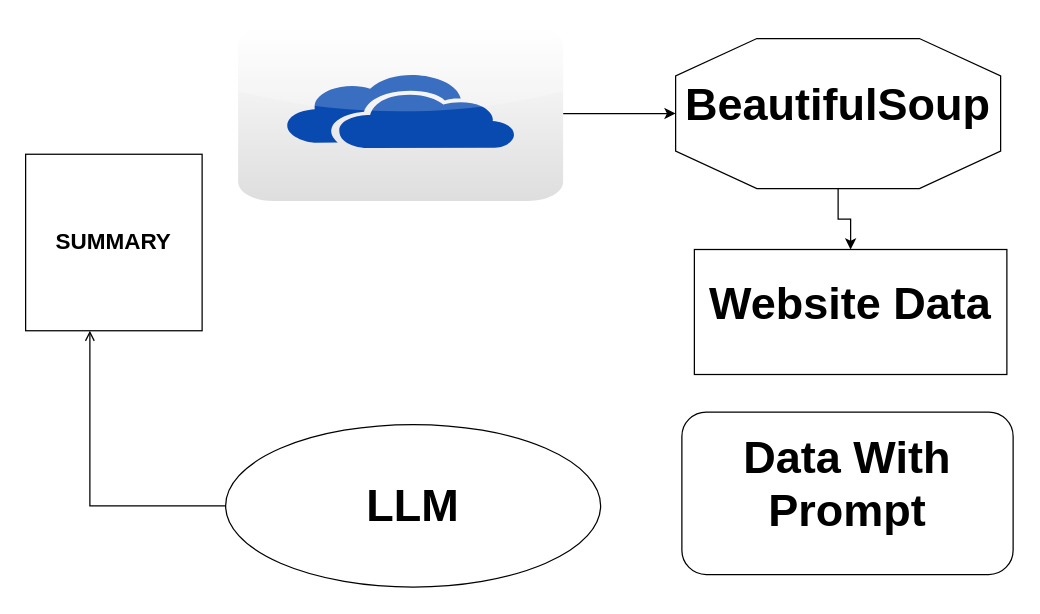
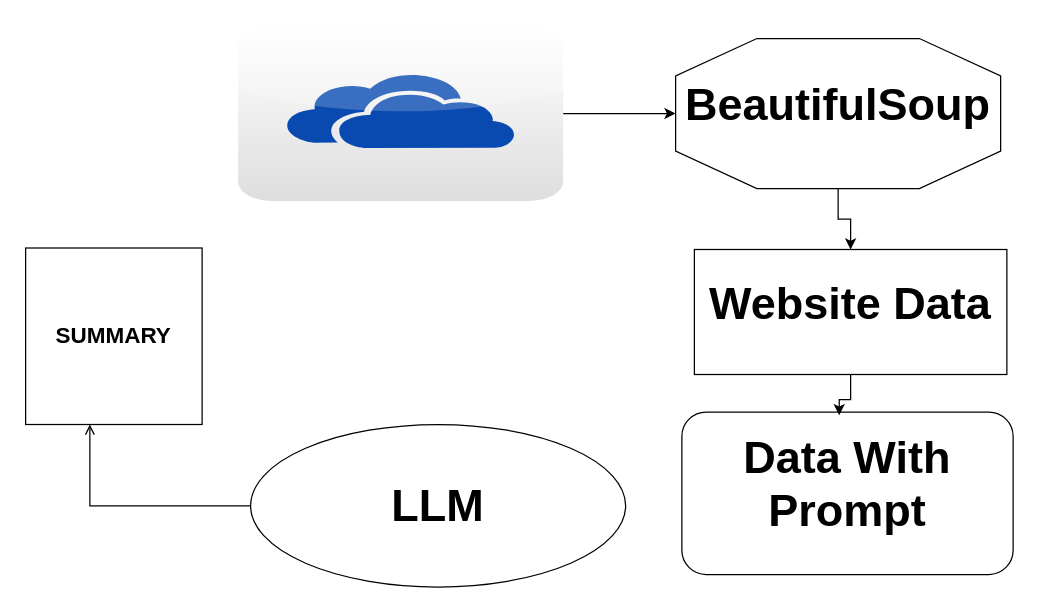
node "SUMMARY": moved (114, 242) -> (114, 336)
edge "Website Data" -> "Data With Prompt": added
node "LLM": moved (413, 506) -> (438, 506)
